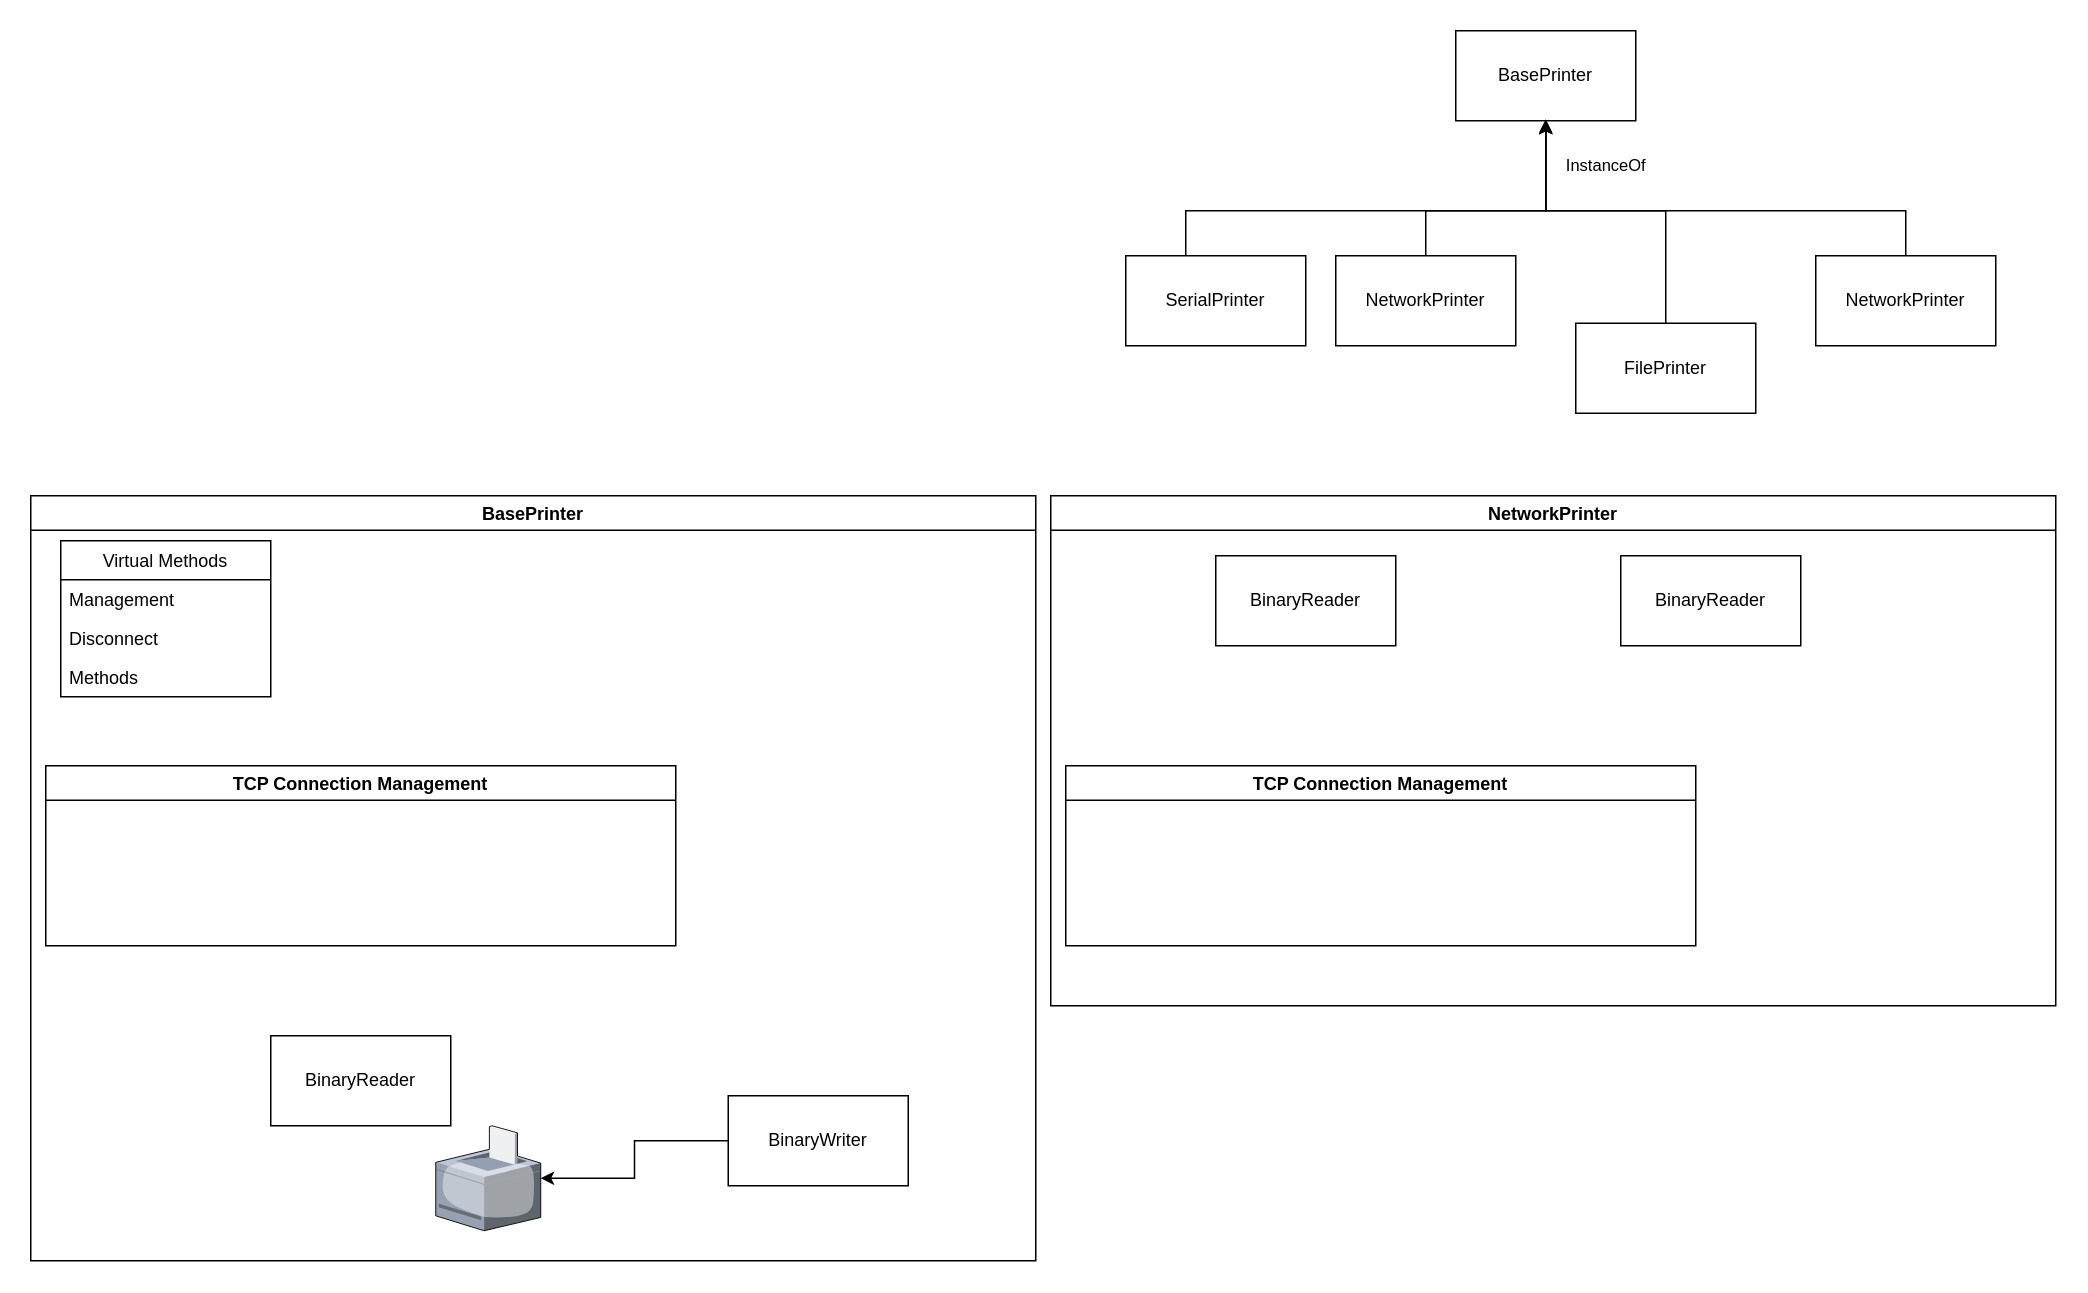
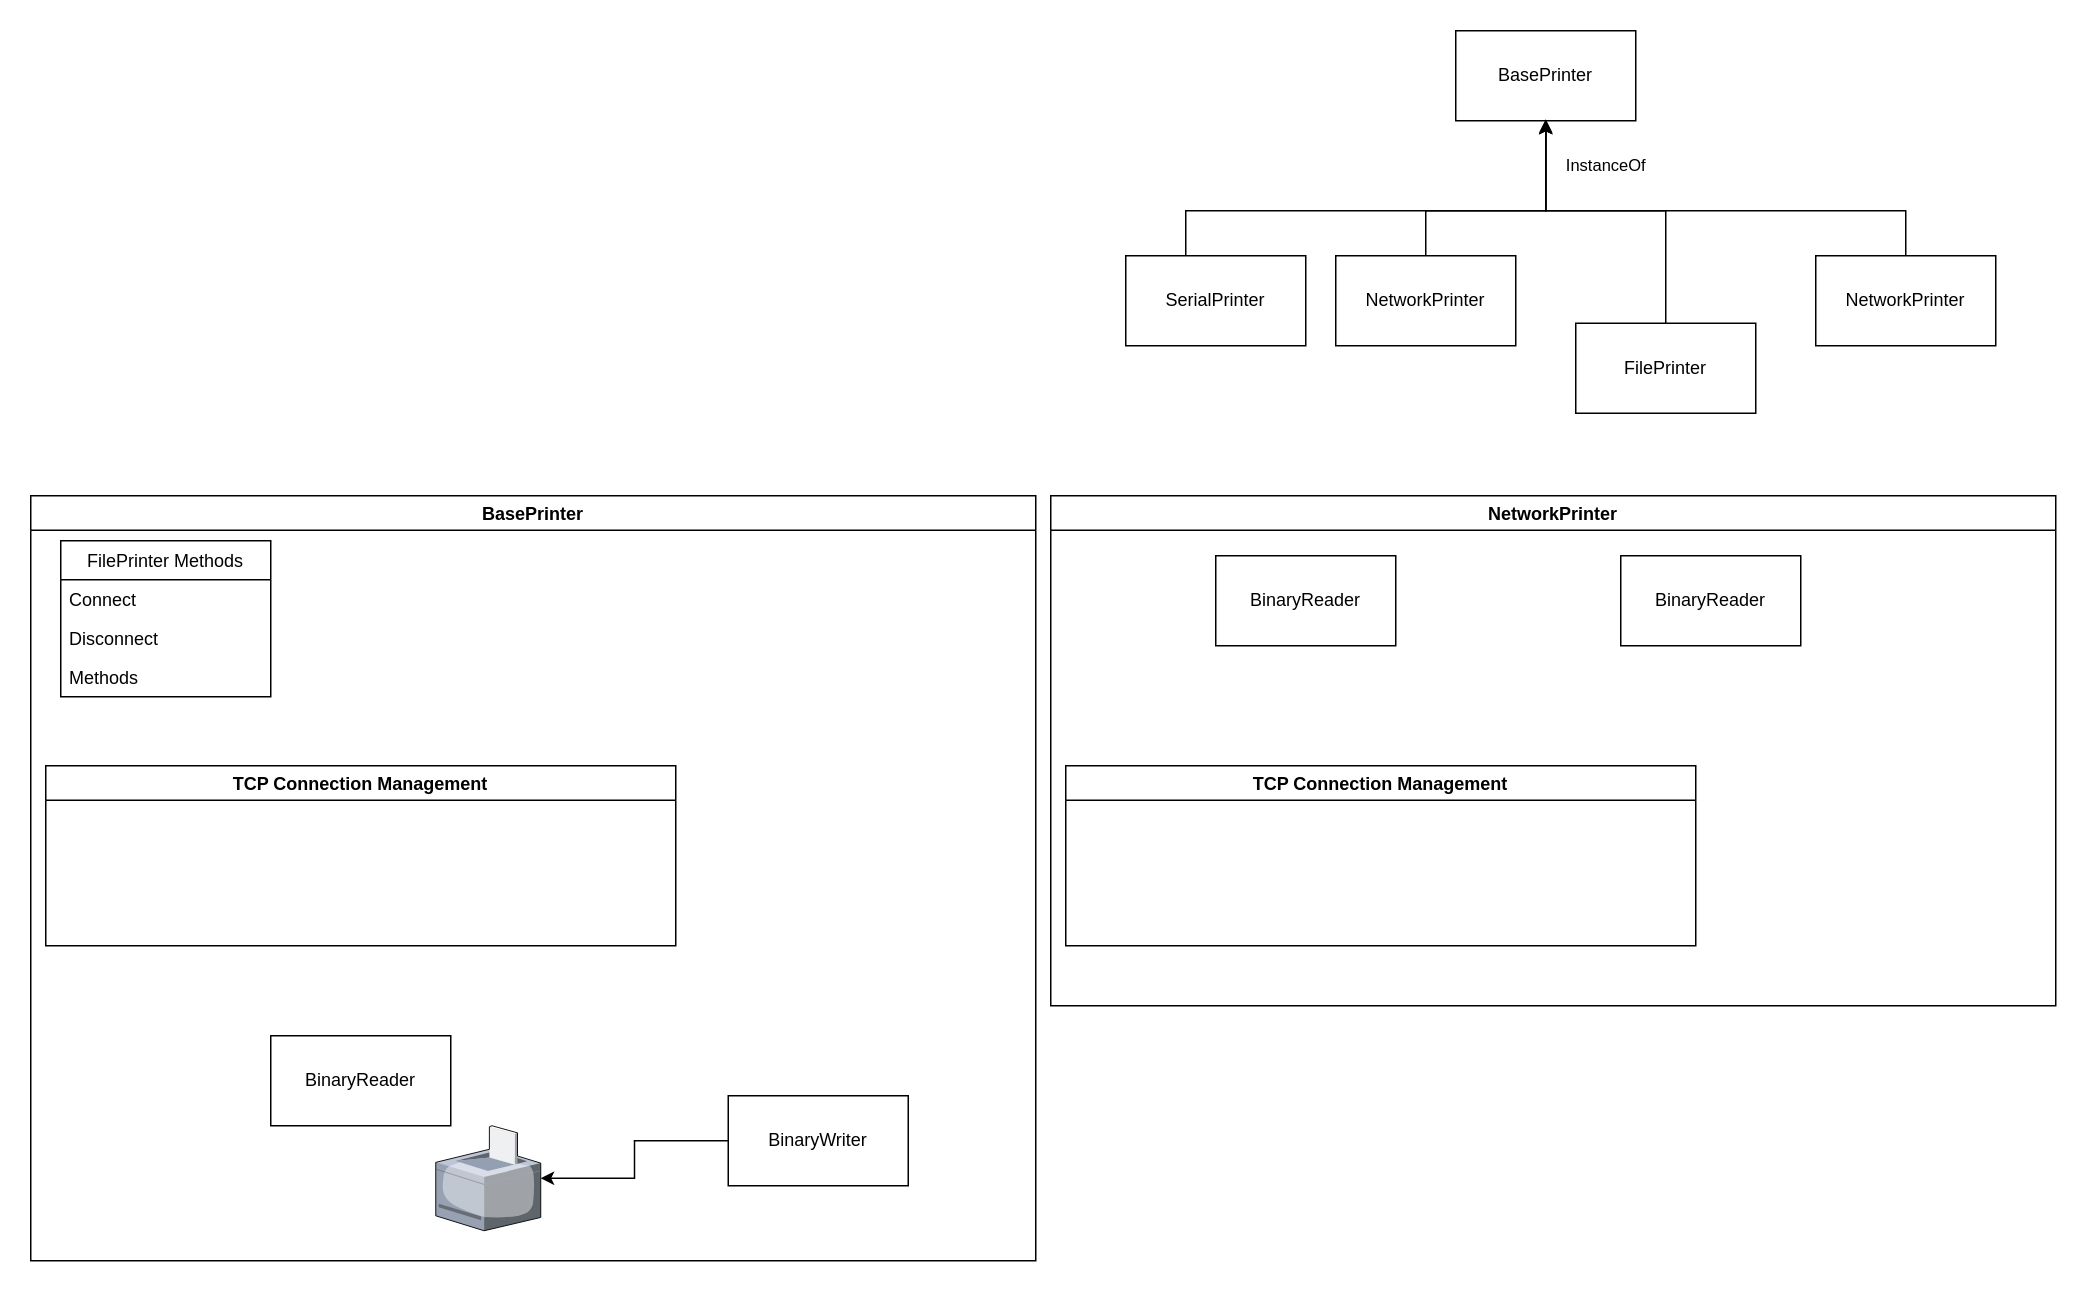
node "Virtual Methods": label "Virtual Methods" -> "FilePrinter Methods"
node "Management": label "Management" -> "Connect"
